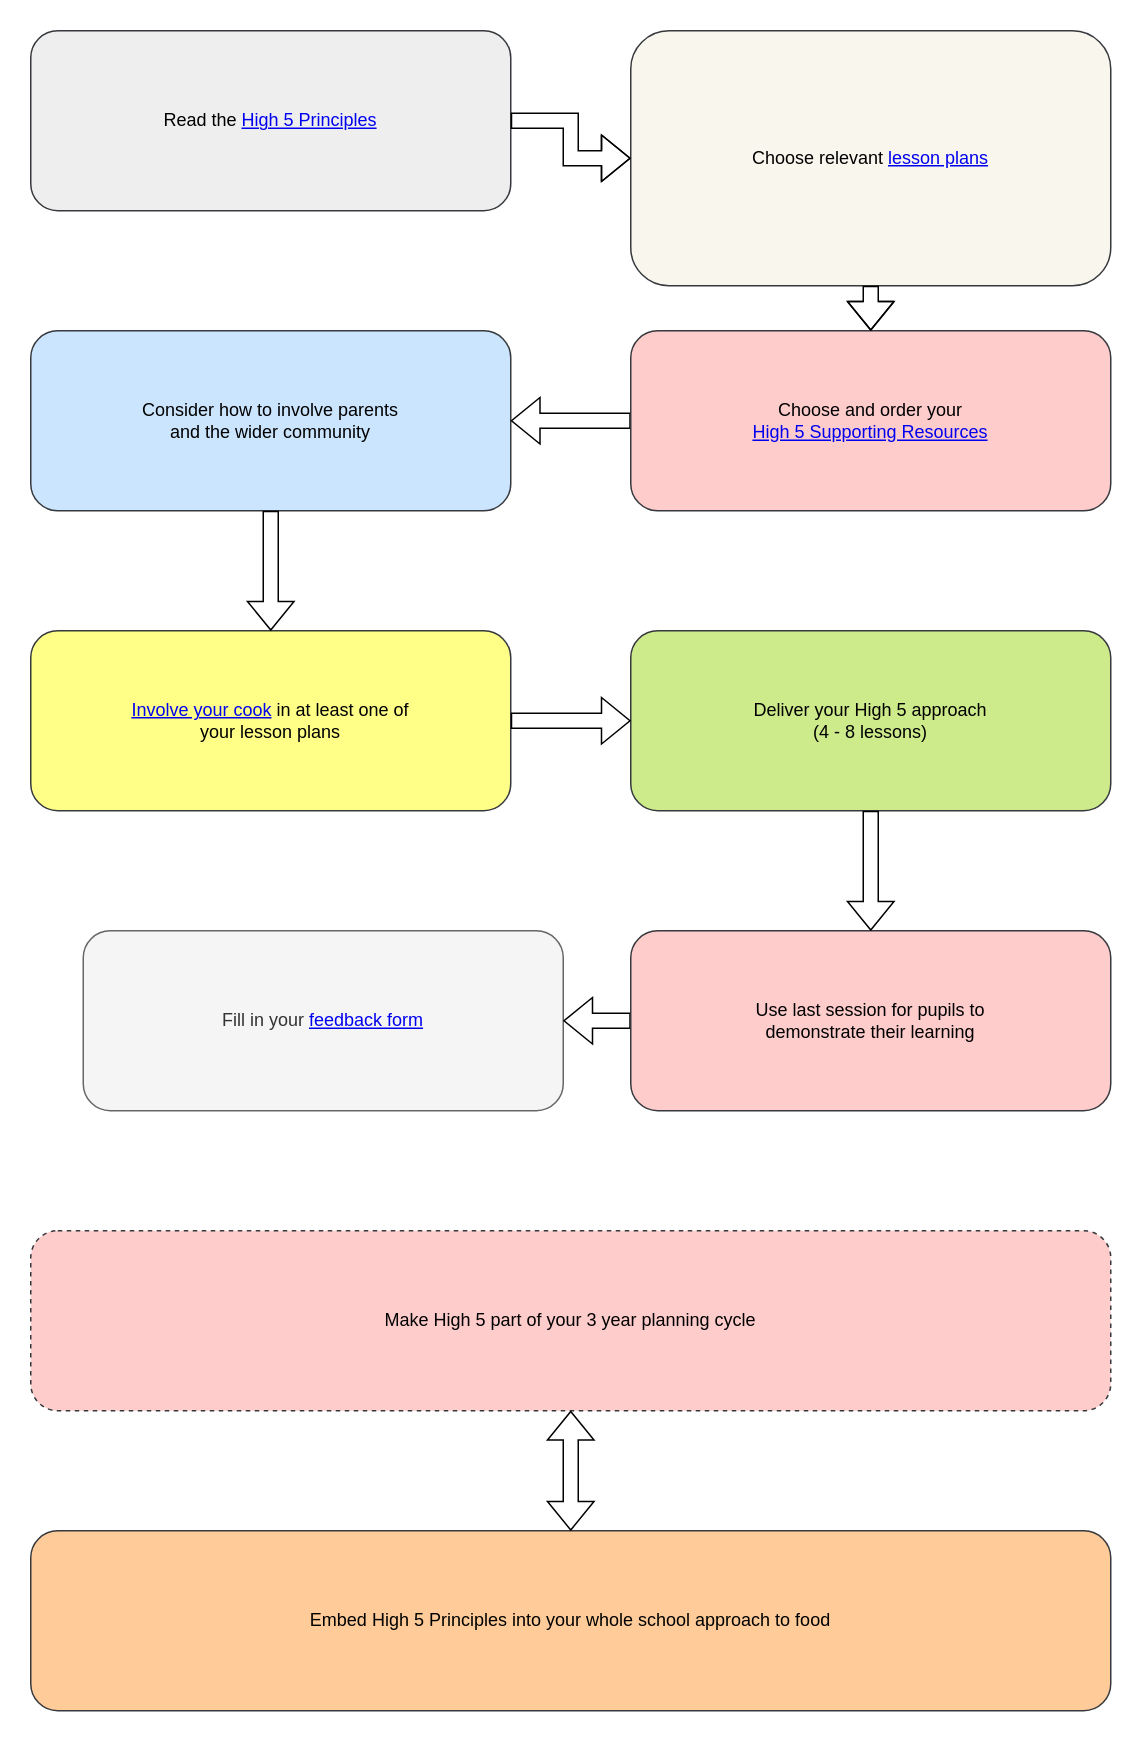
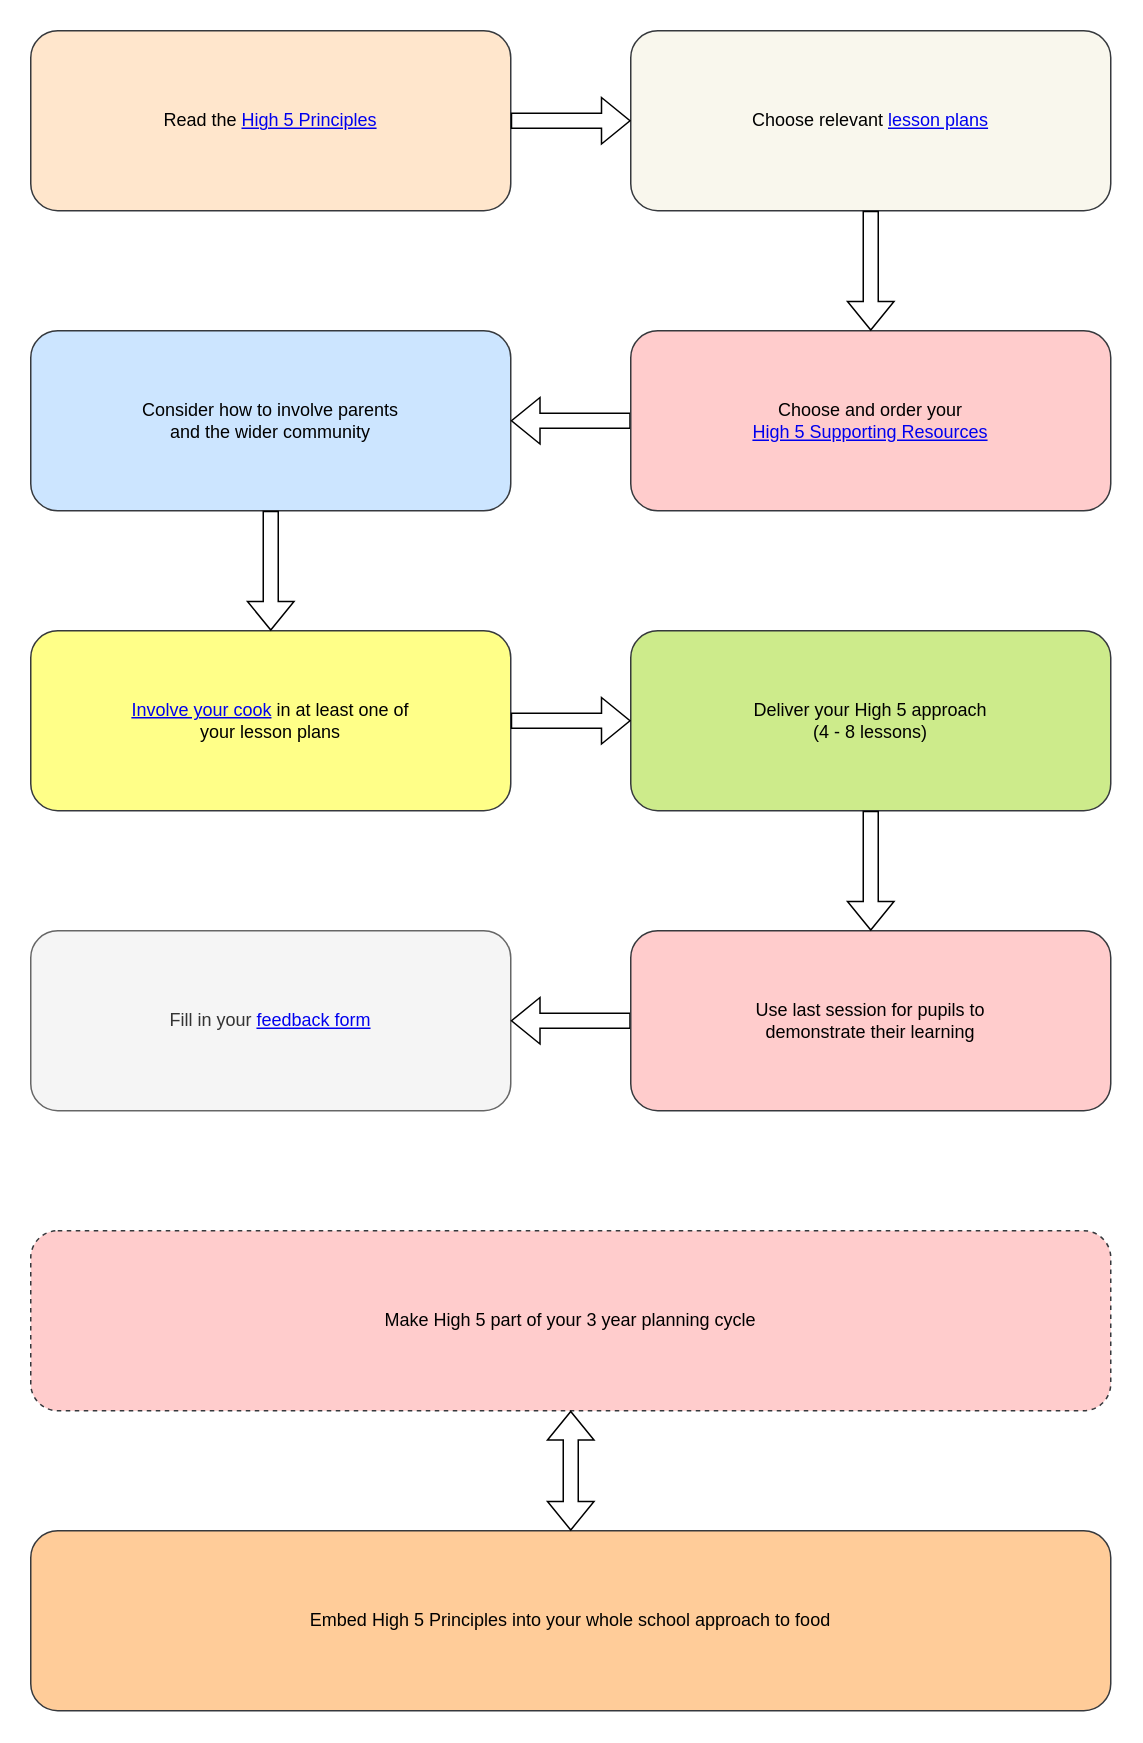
node "Read the High 5 Principles": fillcolor #eeeeee -> #ffe6cc
node "Choose relevant lesson plans": size 480x255 -> 480x180
node "Fill in your feedback form": moved (323, 1021) -> (271, 1021)
